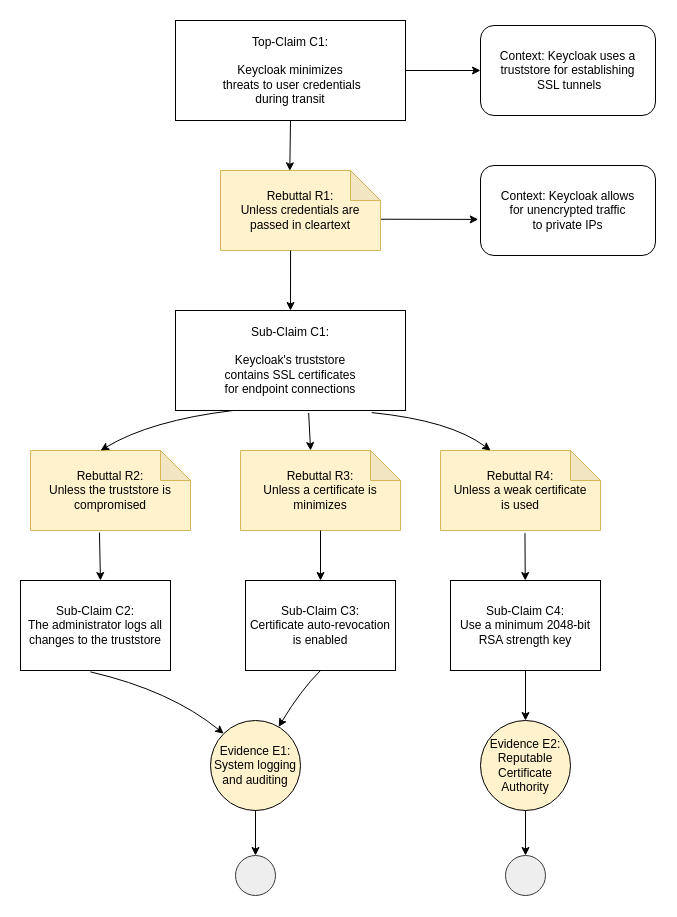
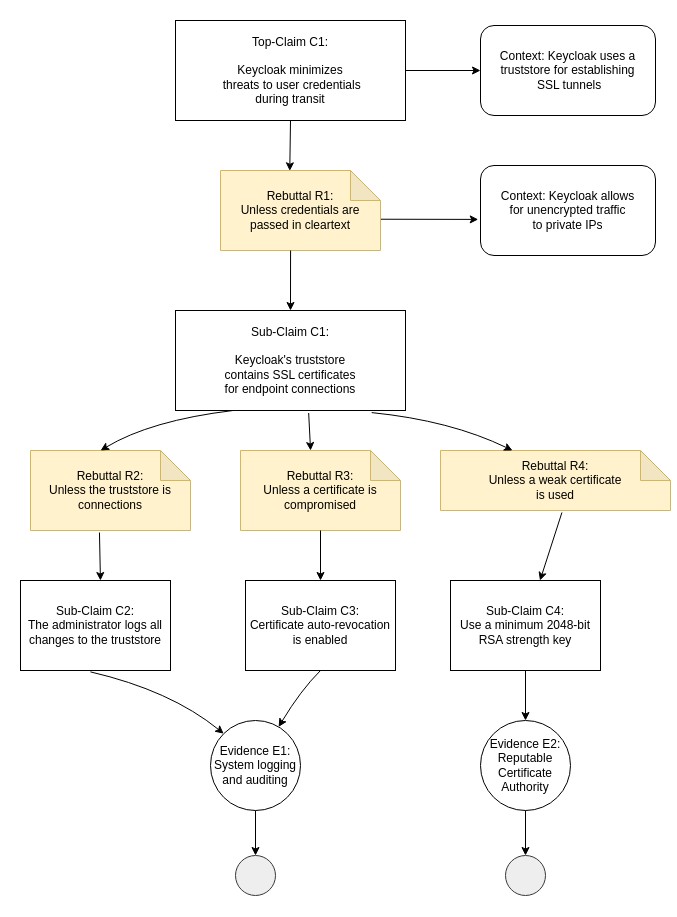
node "Rebuttal R2: Unless the truststore is compromised": label "Rebuttal R2: Unless the truststore is compromised" -> "Rebuttal R2: Unless the truststore is connections"
node "Rebuttal R3: Unless a certificate is minimizes": label "Rebuttal R3: Unless a certificate is minimizes" -> "Rebuttal R3: Unless a certificate is compromised"
node "Rebuttal R4: Unless a weak certificate is used": size 160x80 -> 230x60
node "Evidence E1: System logging and auditing": fillcolor #fff2cc -> #ffffff
node "Evidence E2: Reputable Certificate Authority": fillcolor #fff2cc -> #ffffff
